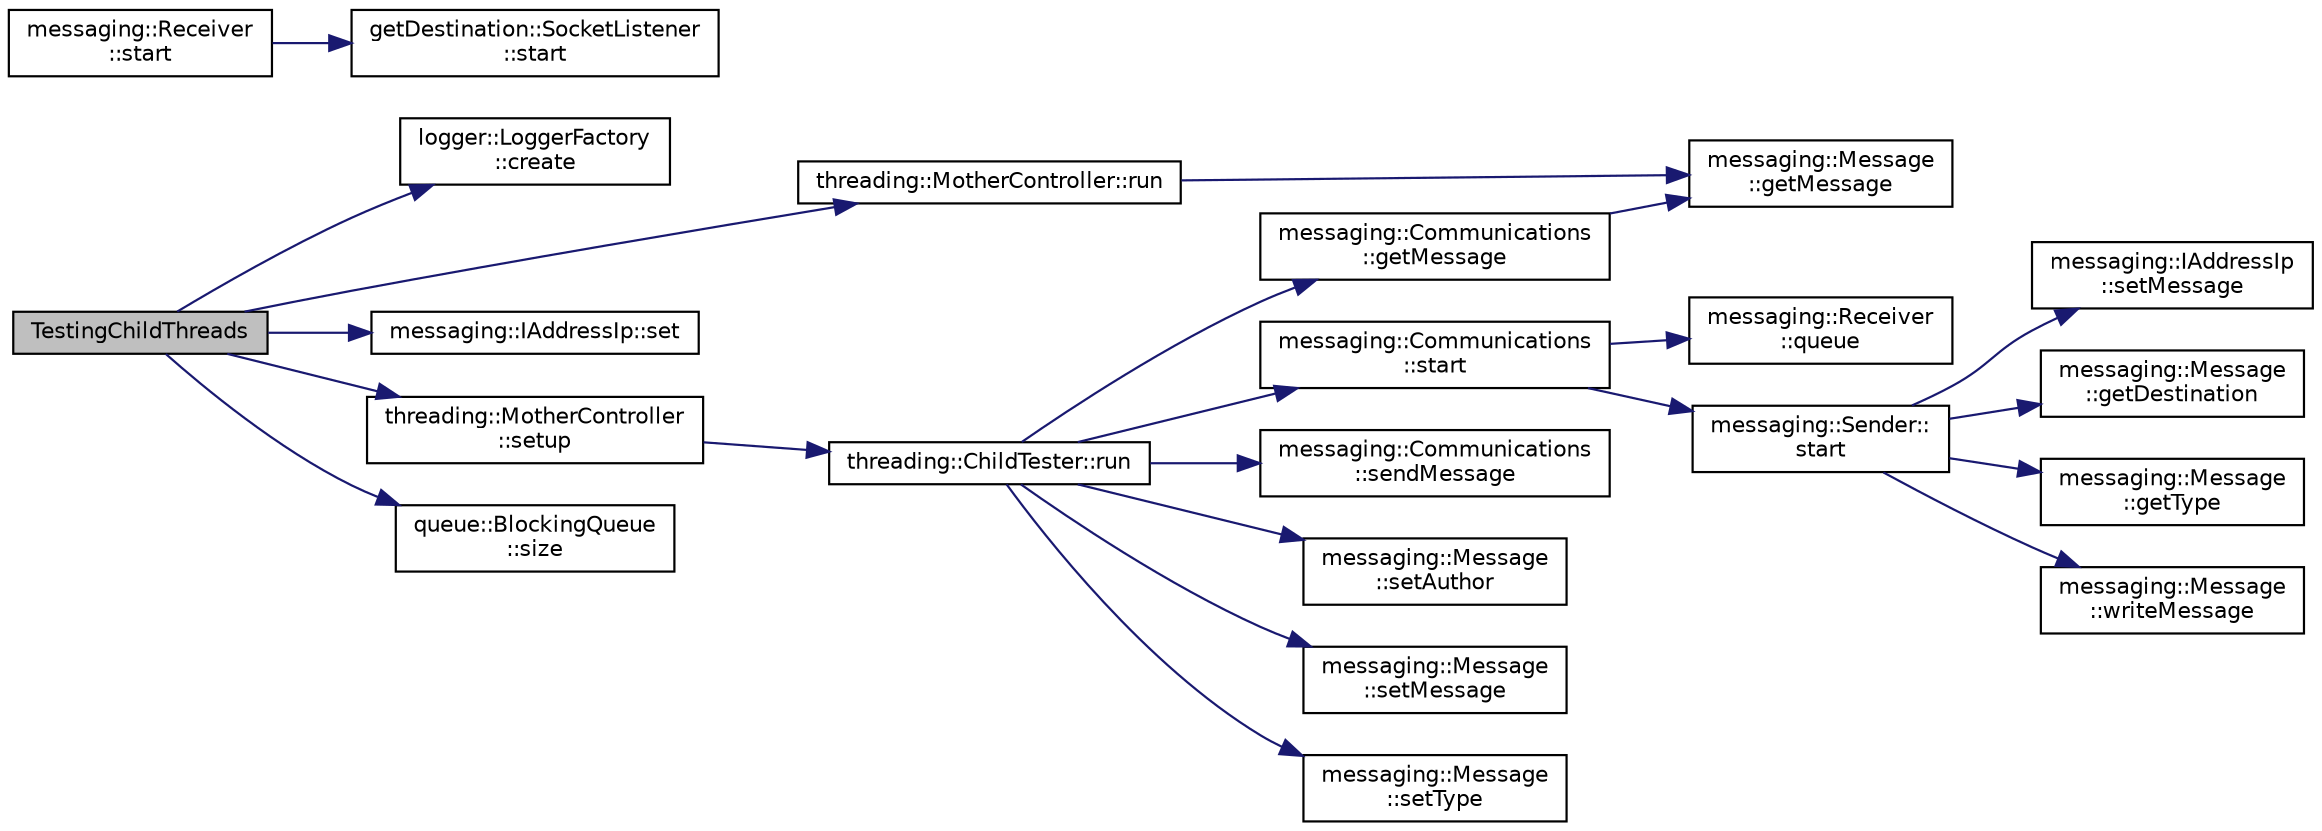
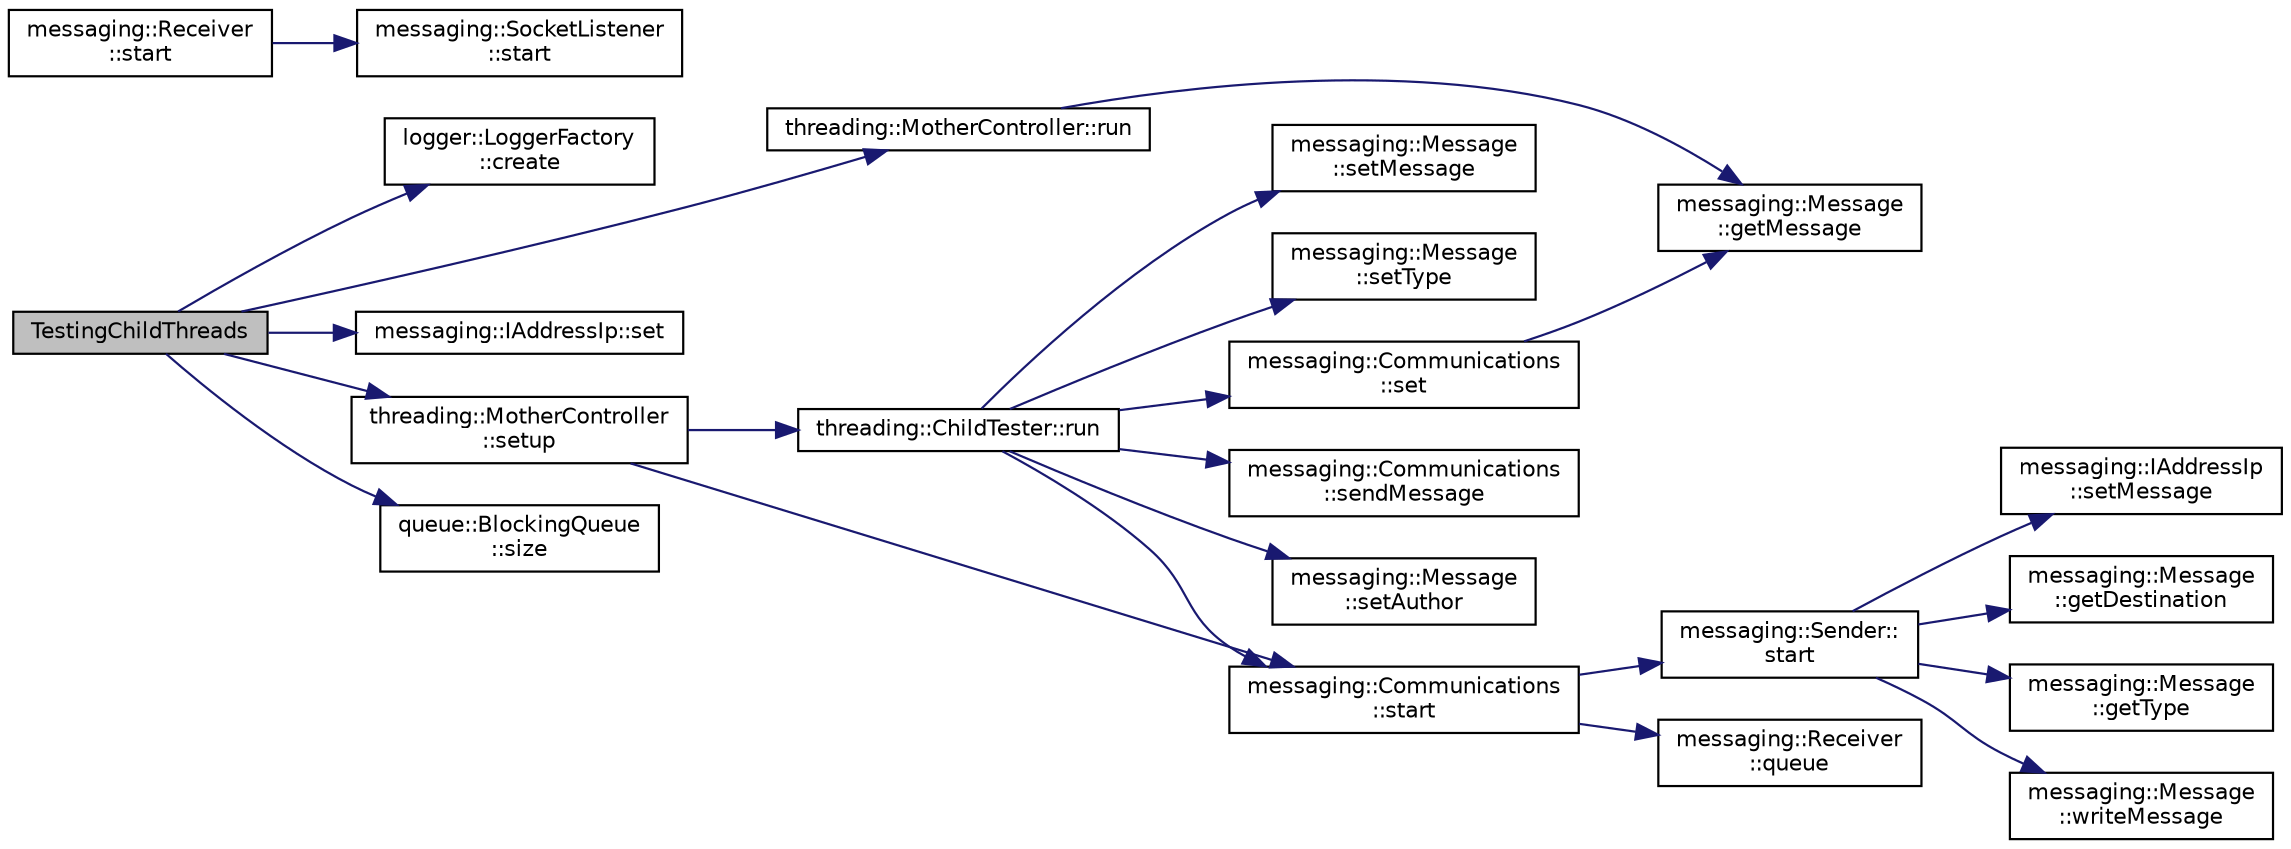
node "getDestination::SocketListener ::start": label "getDestination::SocketListener ::start" -> "messaging::SocketListener ::start"
node "messaging::Communications ::getMessage": label "messaging::Communications ::getMessage" -> "messaging::Communications ::set"
edge "threading::MotherController ::setup" -> "messaging::Communications ::start": added
